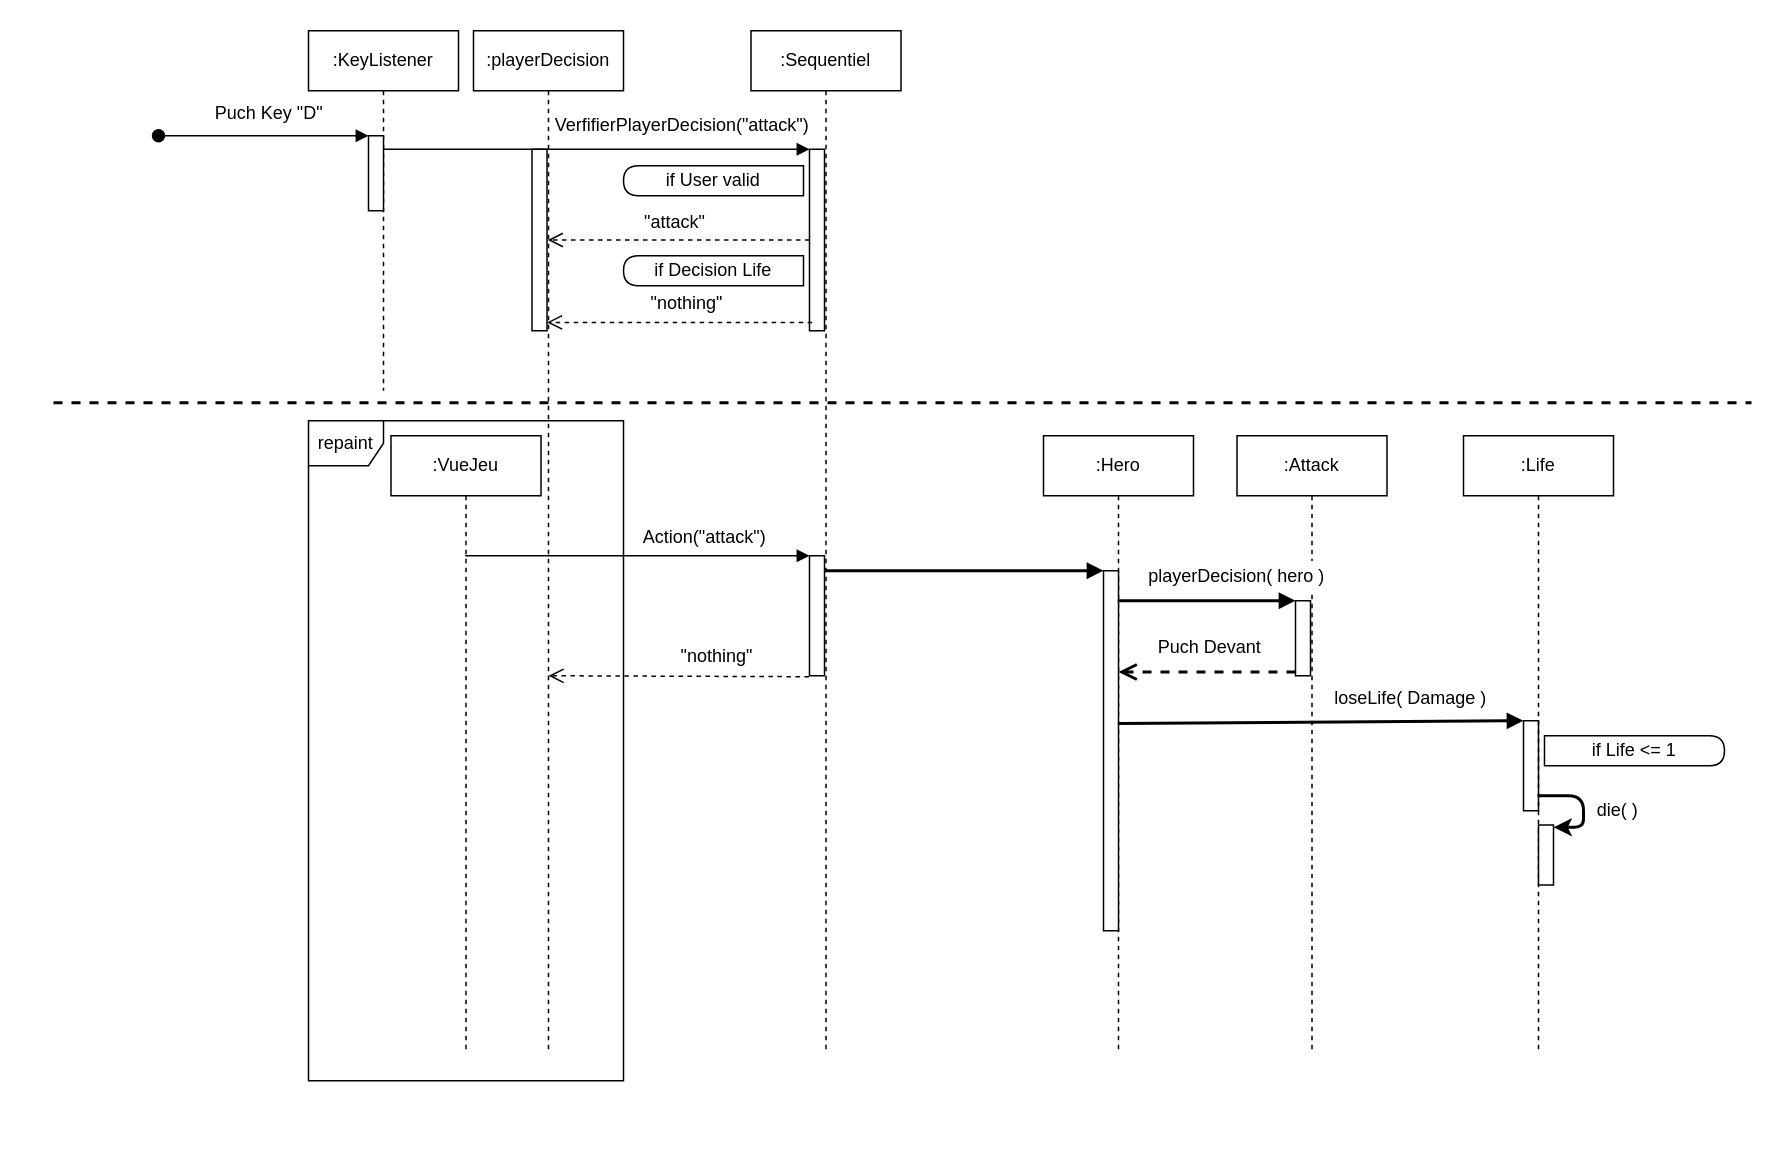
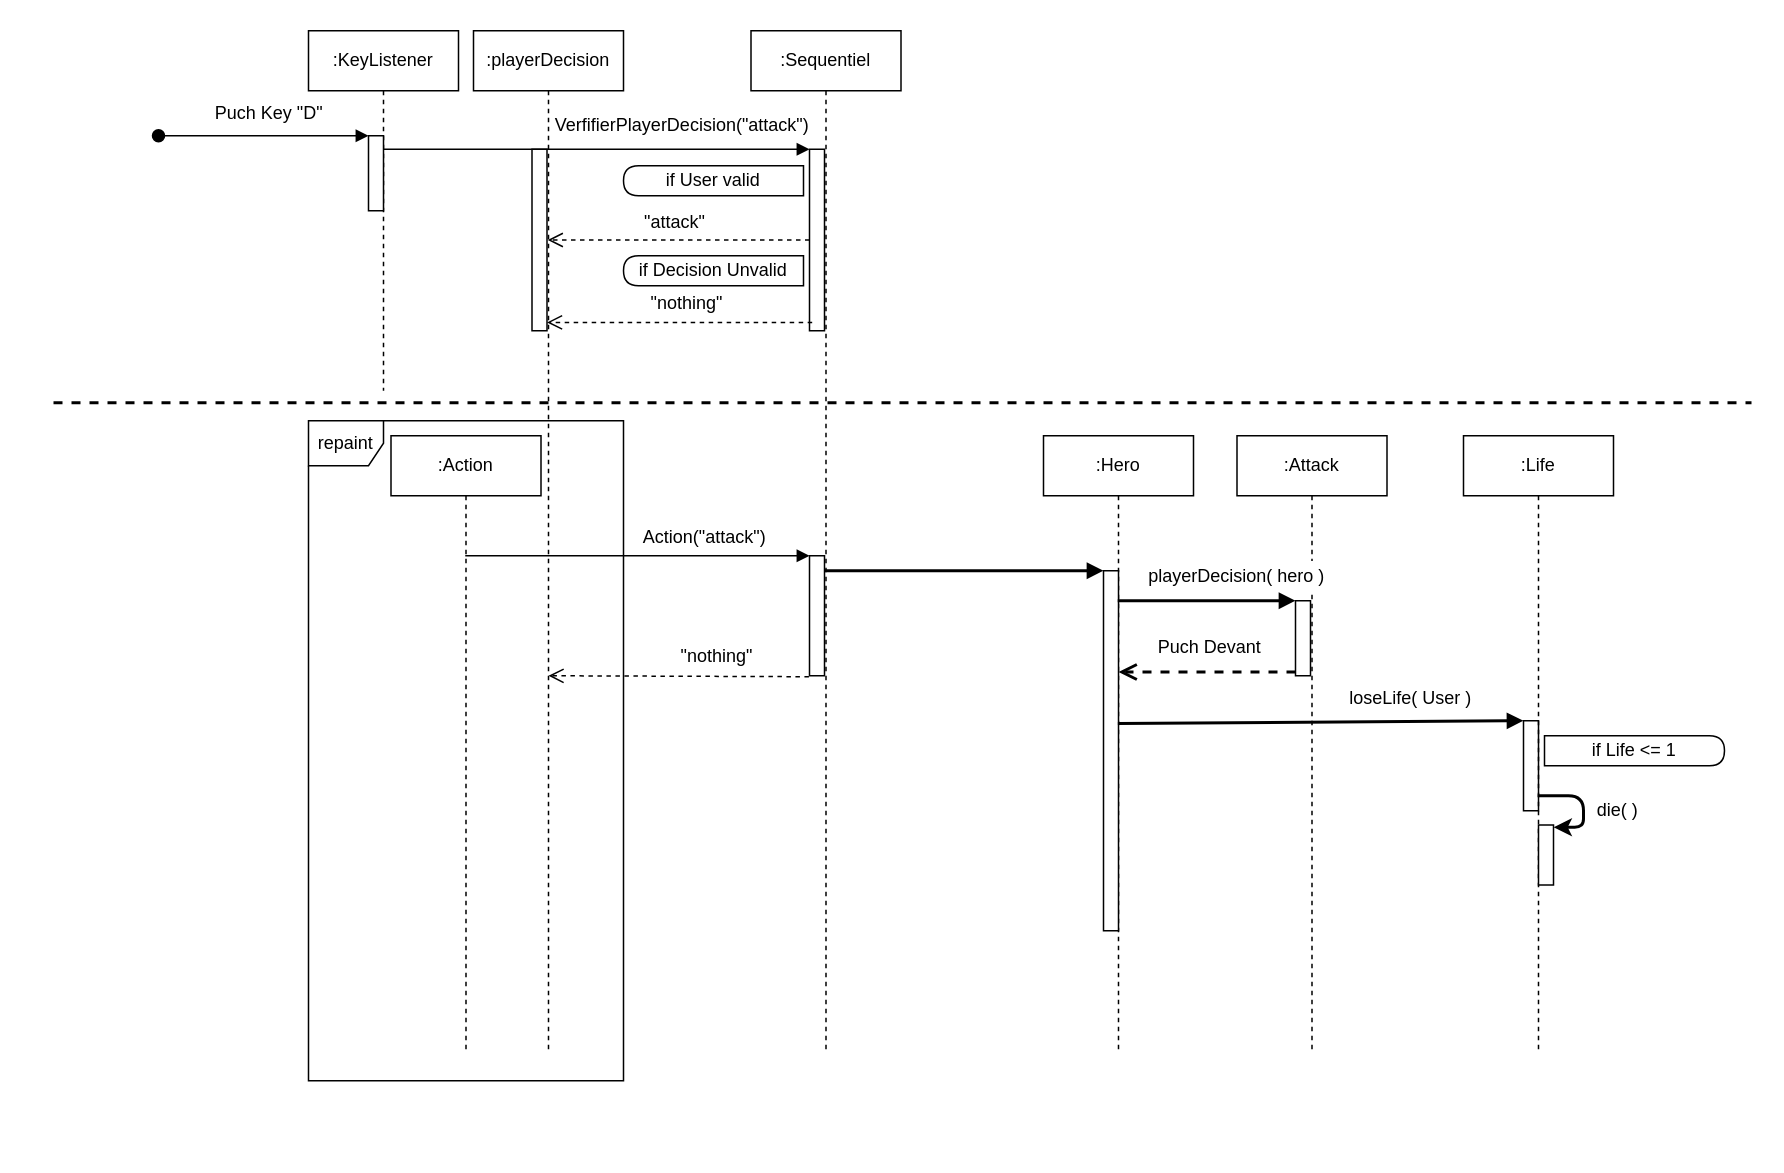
node "if Decision Life": label "if Decision Life" -> "if Decision Unvalid"
node ":VueJeu": label ":VueJeu" -> ":Action"
node "loseLife( Damage )": label "loseLife( Damage )" -> "loseLife( User )"
